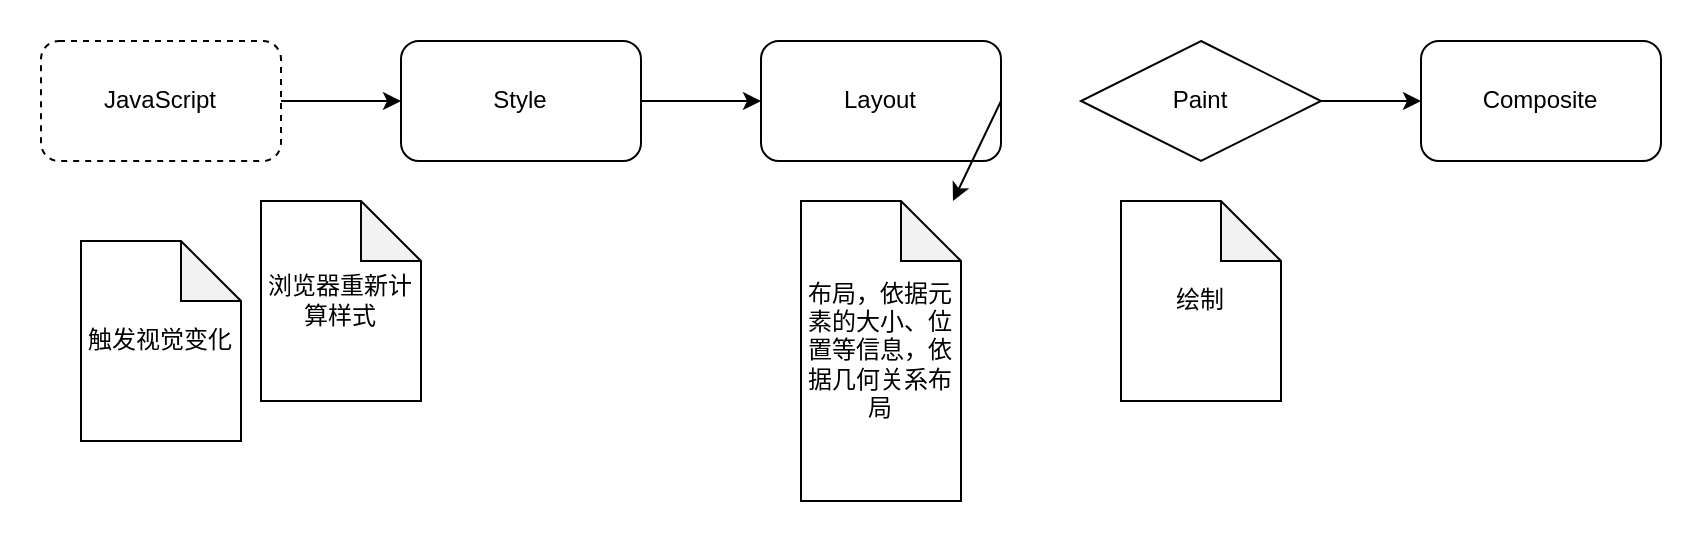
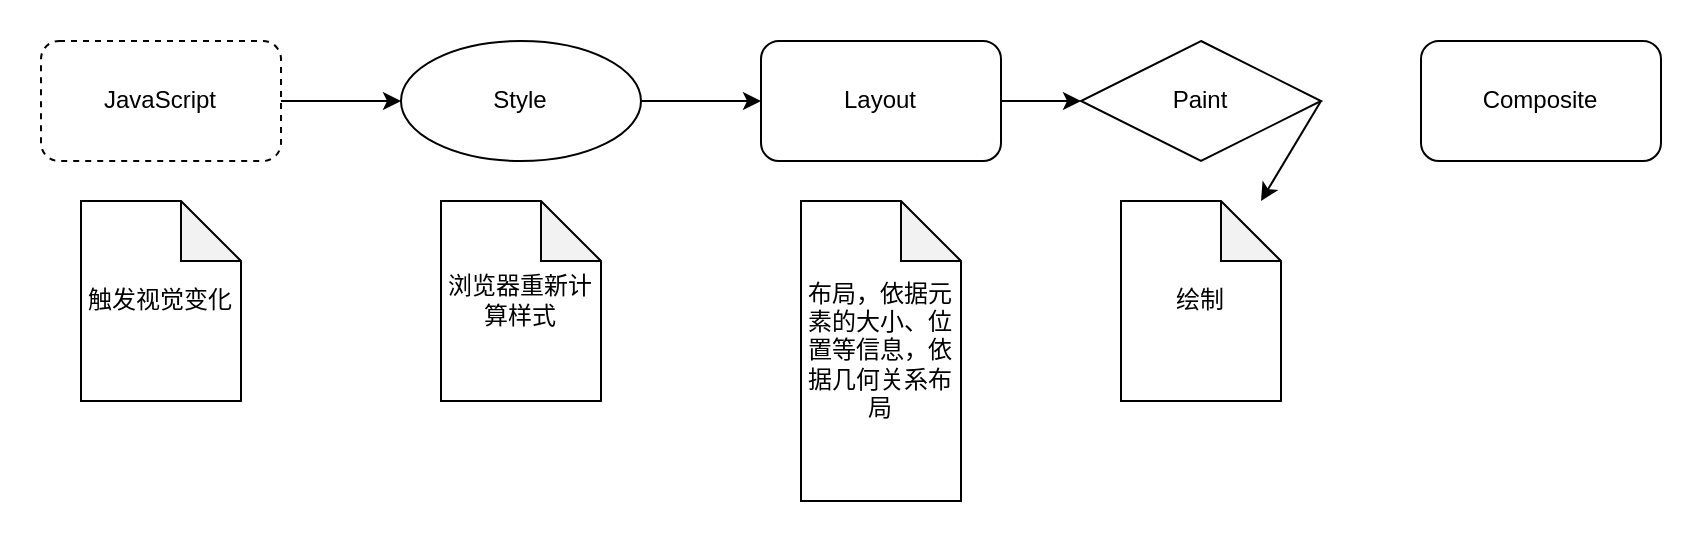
node "Style": shape rounded rectangle -> ellipse
edge "Paint" -> "Composite": now "Paint" -> "绘制"
edge "Layout" -> "布局，依据元素的大小、位置等信息，依据几何关系布局": now "Layout" -> "Paint"
node "浏览器重新计算样式": moved (341, 301) -> (521, 301)
node "触发视觉变化": moved (161, 341) -> (161, 301)
